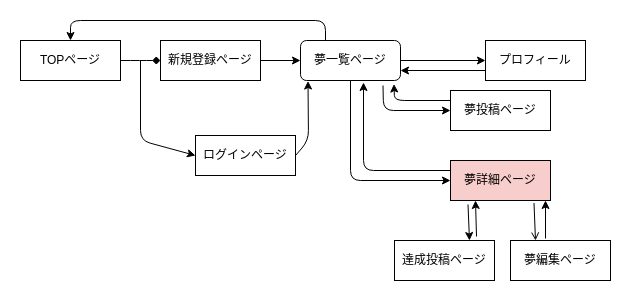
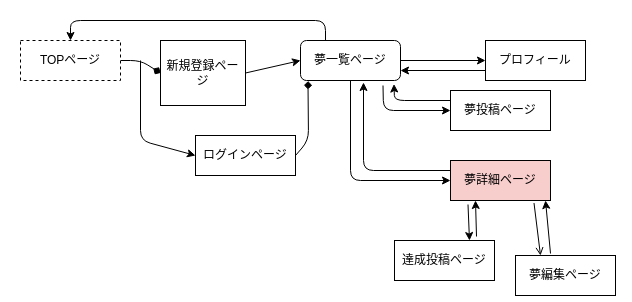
node "TOPページ": style solid -> dashed
node "新規登録ページ": size 100x40 -> 85x65
edge "ログインページ" -> "夢一覧ページ": arrowhead classic -> diamond
node "夢編集ページ": moved (561, 261) -> (566, 276)
